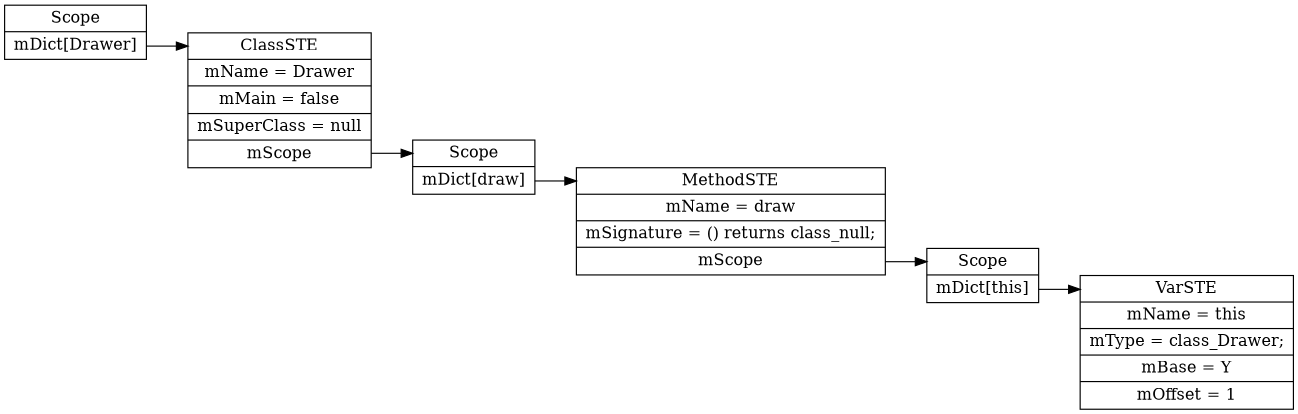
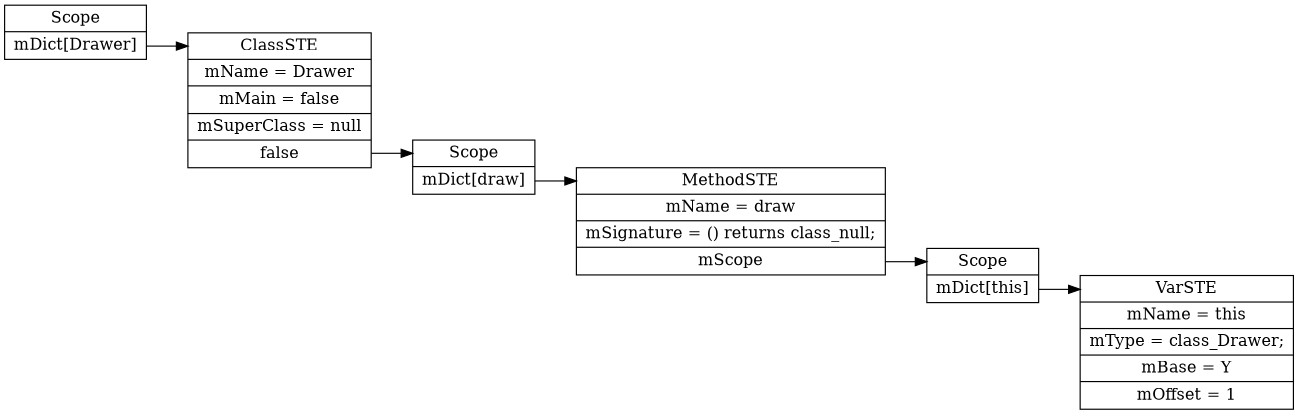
node "ClassSTE": text "mScope" -> "false"
